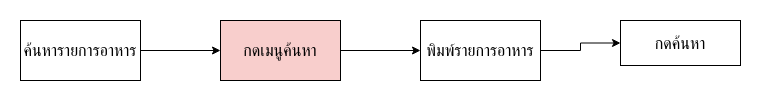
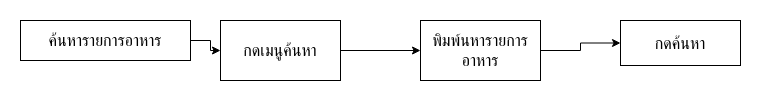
node "ค้นหารายการอาหาร": size 120x60 -> 170x40
node "กดเมนูค้นหา": fillcolor #f8cecc -> #ffffff
node "พิมพ์รายการอาหาร": label "พิมพ์รายการอาหาร" -> "พิมพ์นหารายการอาหาร"
